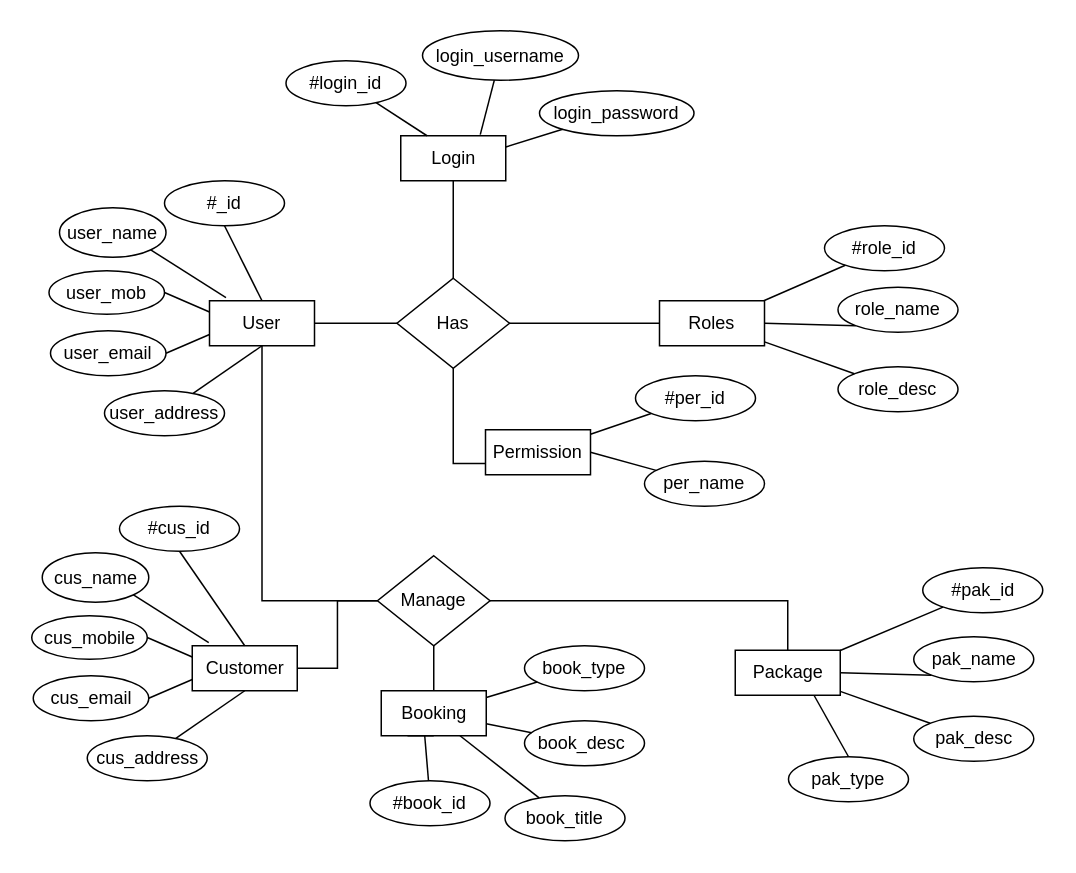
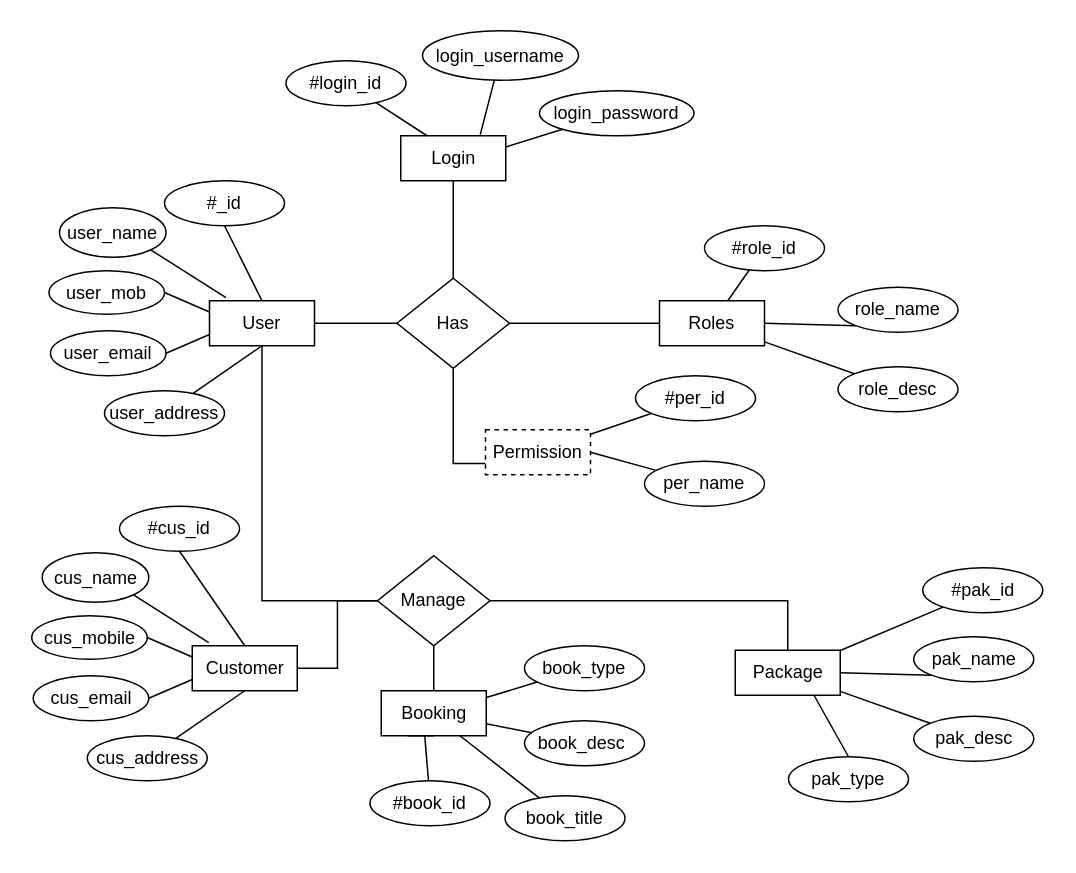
node "#role_id": moved (884, 248) -> (764, 248)
node "Permission": style solid -> dashed
